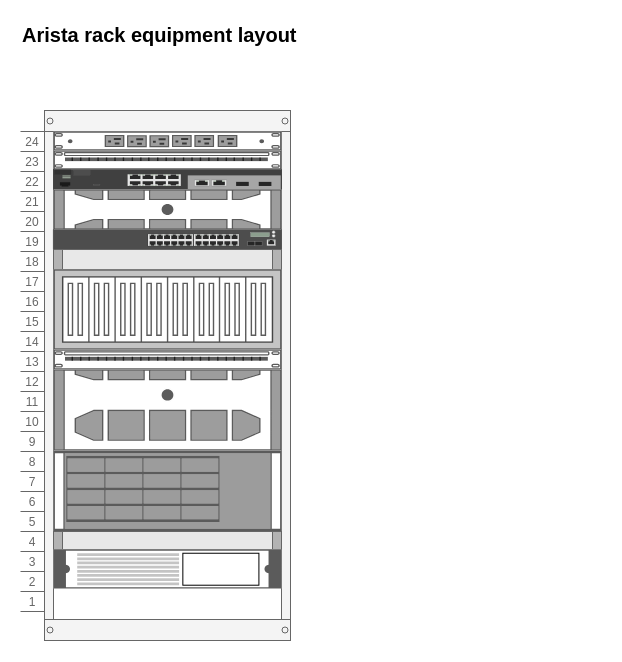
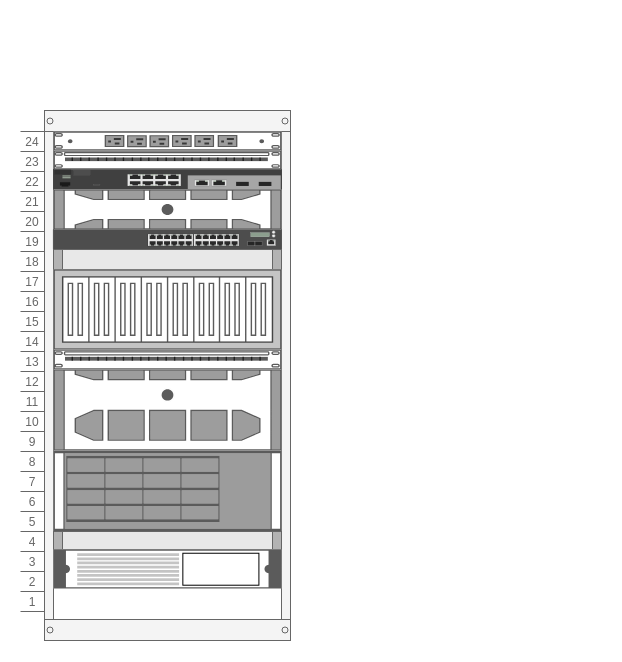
node "Arista rack equipment layout": removed
